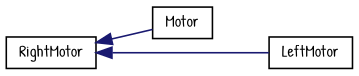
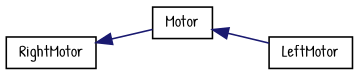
edge "LeftMotor" -> "RightMotor": now "LeftMotor" -> "Motor"
